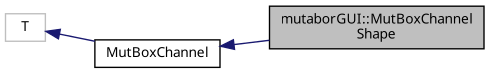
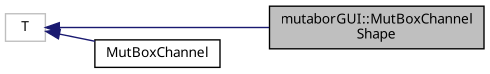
edge "mutaborGUI::MutBoxChannel Shape" -> "MutBoxChannel": now "mutaborGUI::MutBoxChannel Shape" -> "T"
